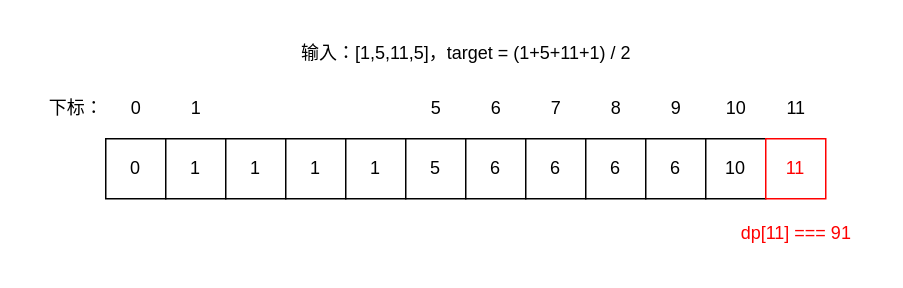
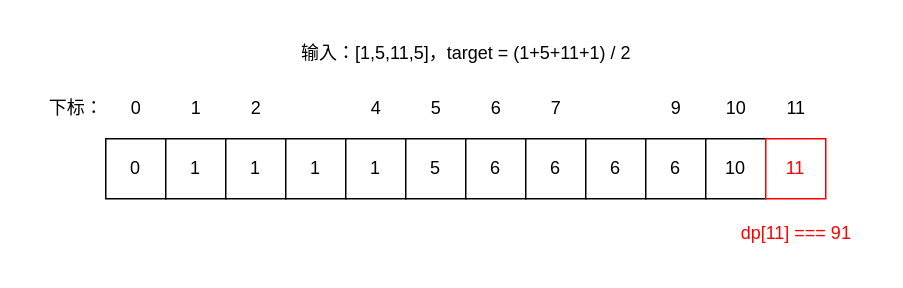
node "2": added
node "4": added
node "8": removed
